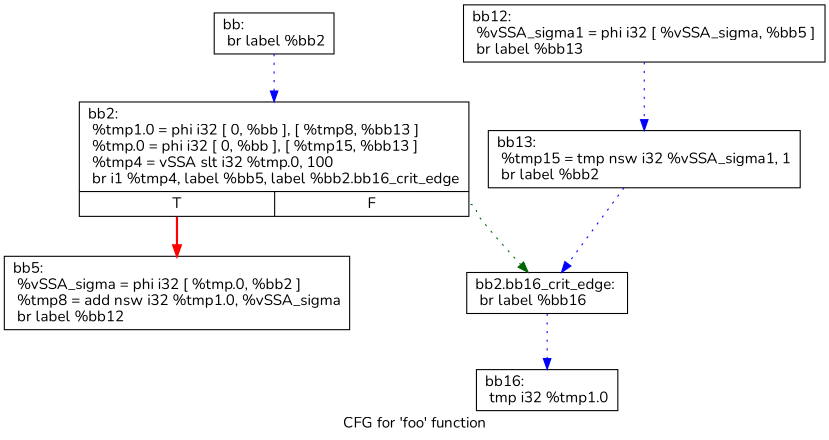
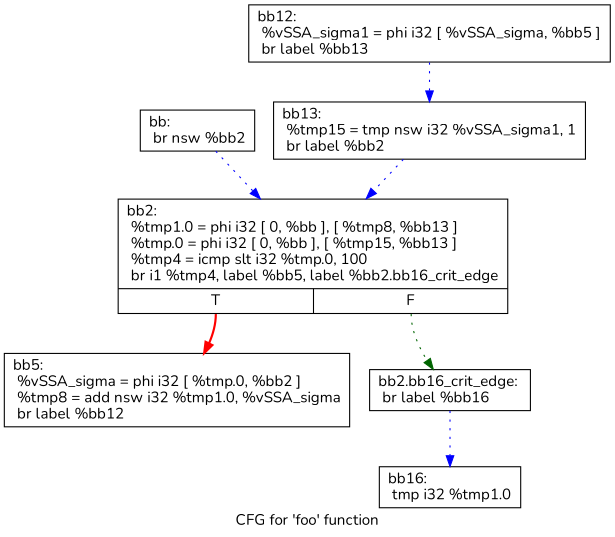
node "bb:": text "br label %bb2" -> "br nsw %bb2"
node "bb2:": text "%tmp4 = vSSA slt i32 %tmp.0, 100" -> "%tmp4 = icmp slt i32 %tmp.0, 100"
edge "bb13:" -> "bb2.bb16_crit_edge:": now "bb13:" -> "bb2:"
